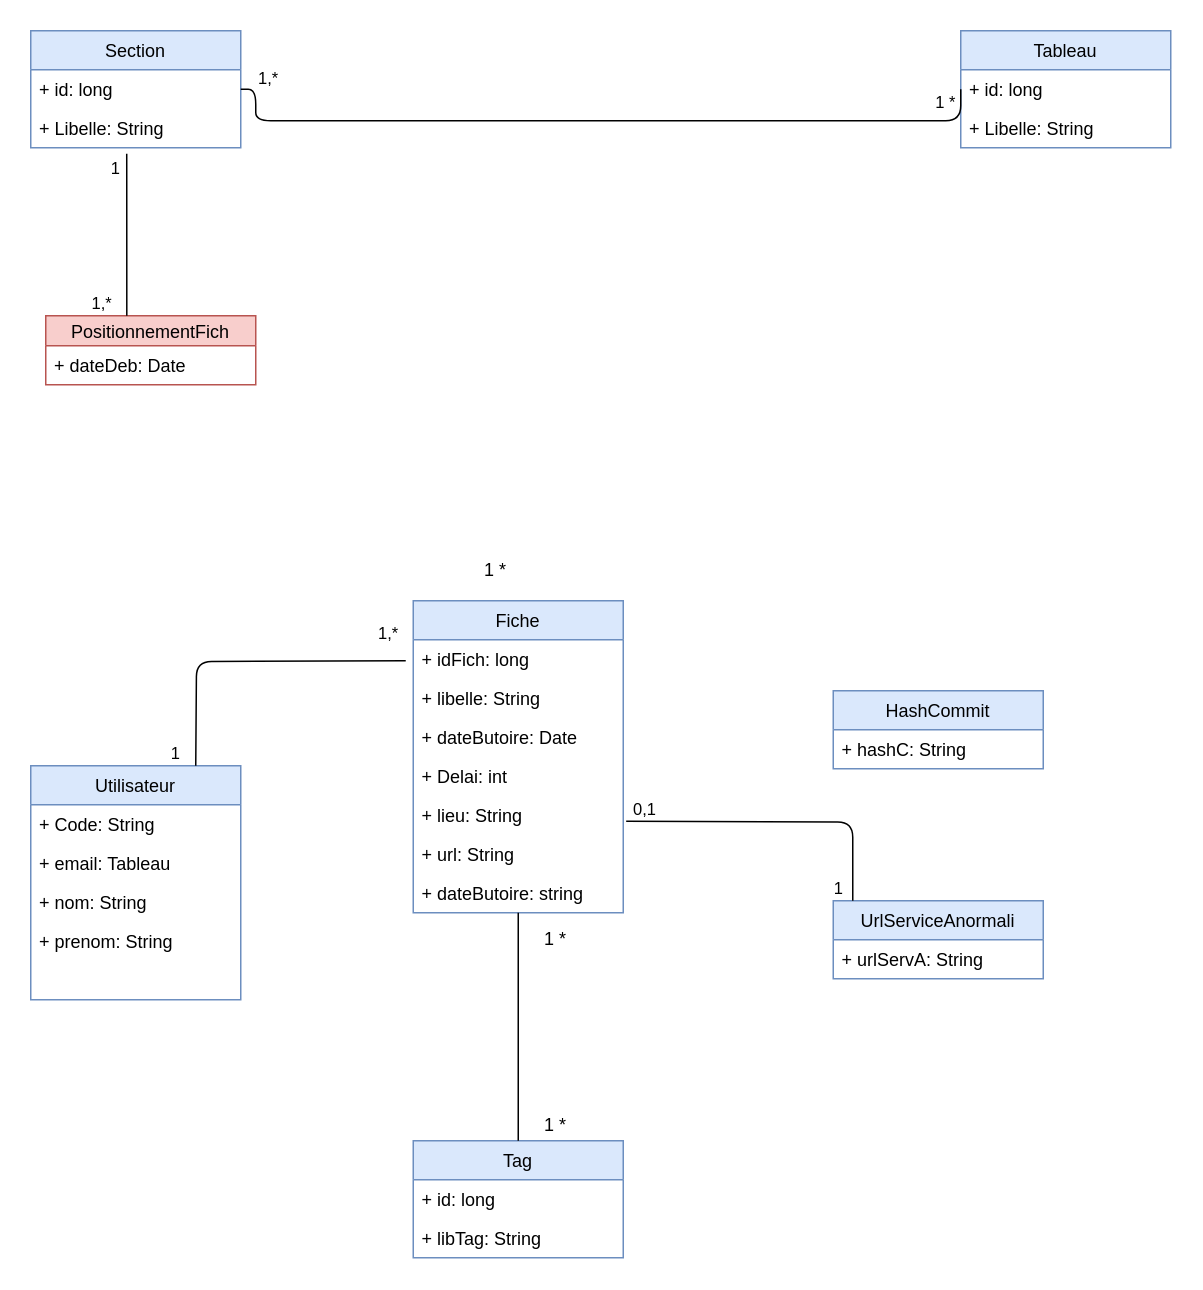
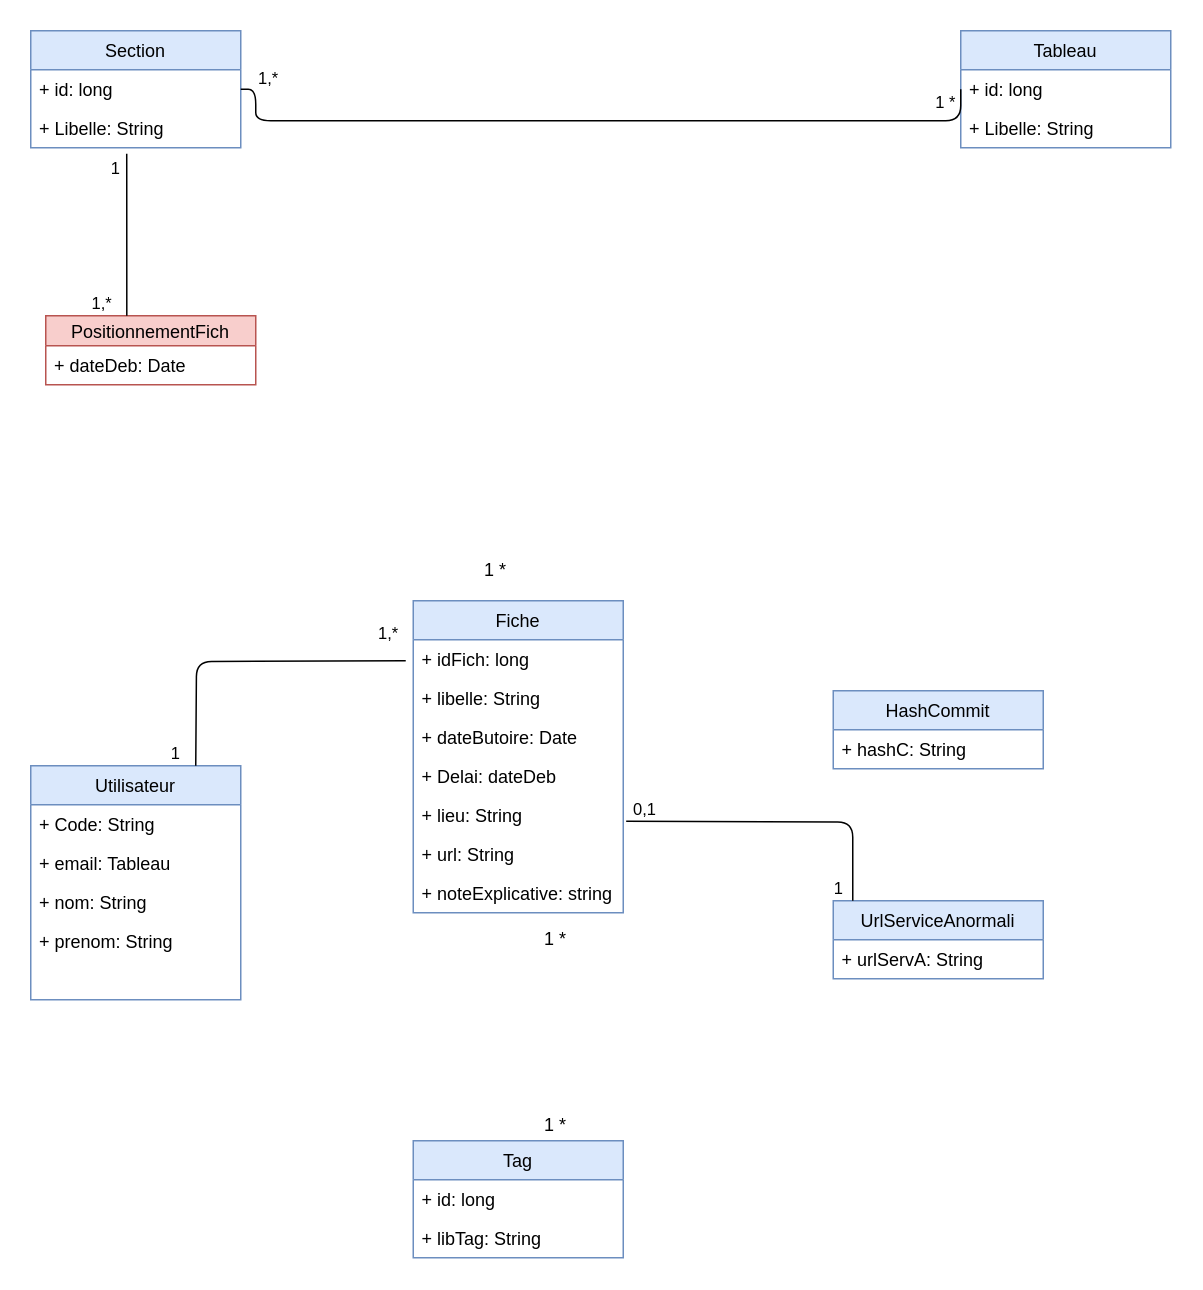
node "+ Delai: int": label "+ Delai: int" -> "+ Delai: dateDeb"
node "+ dateButoire: string": label "+ dateButoire: string" -> "+ noteExplicative: string"
edge "Fiche" -- "Tag": removed
